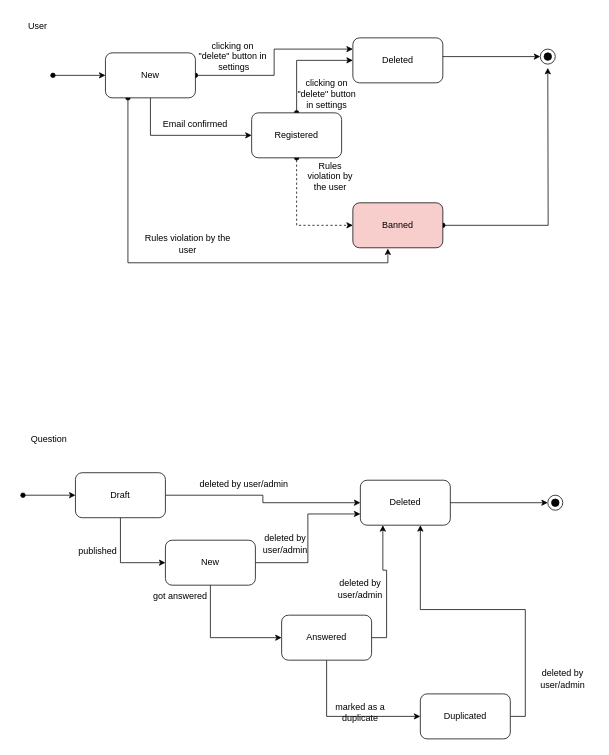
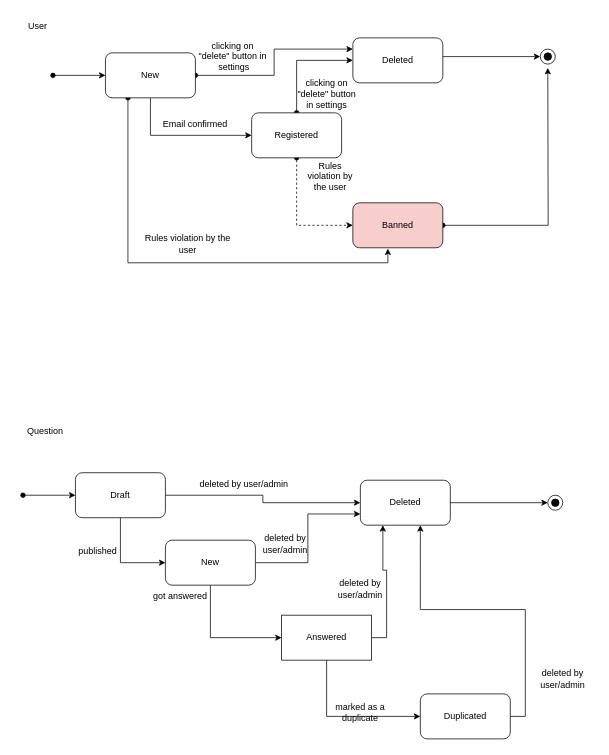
node "Question": moved (49, 439) -> (45, 432)
node "Answered": shape rounded rectangle -> rectangle
